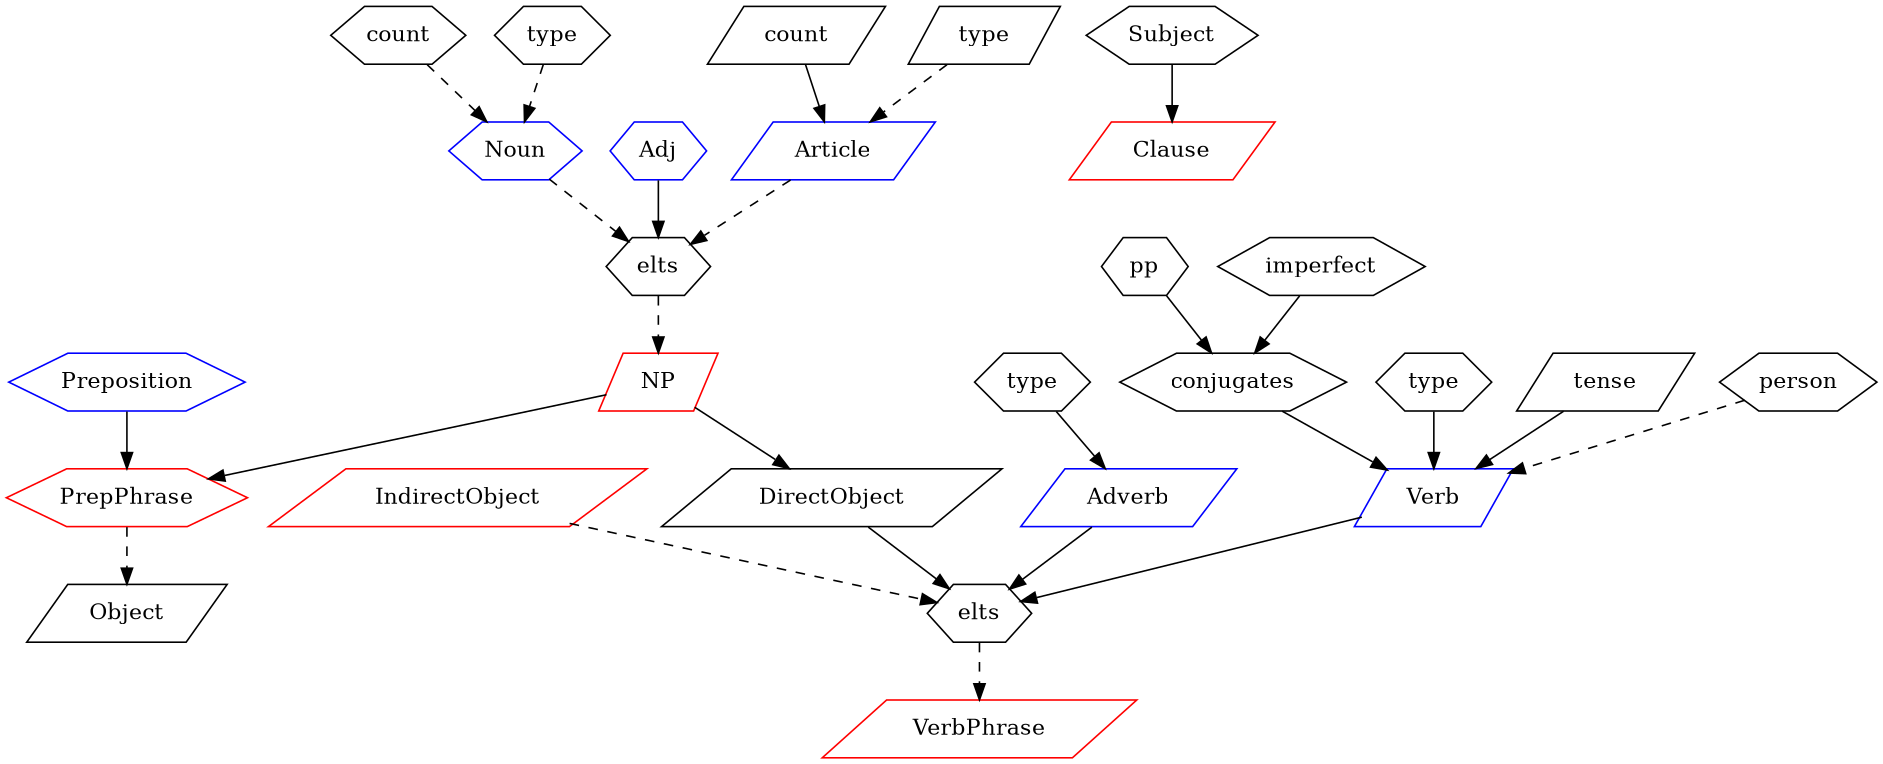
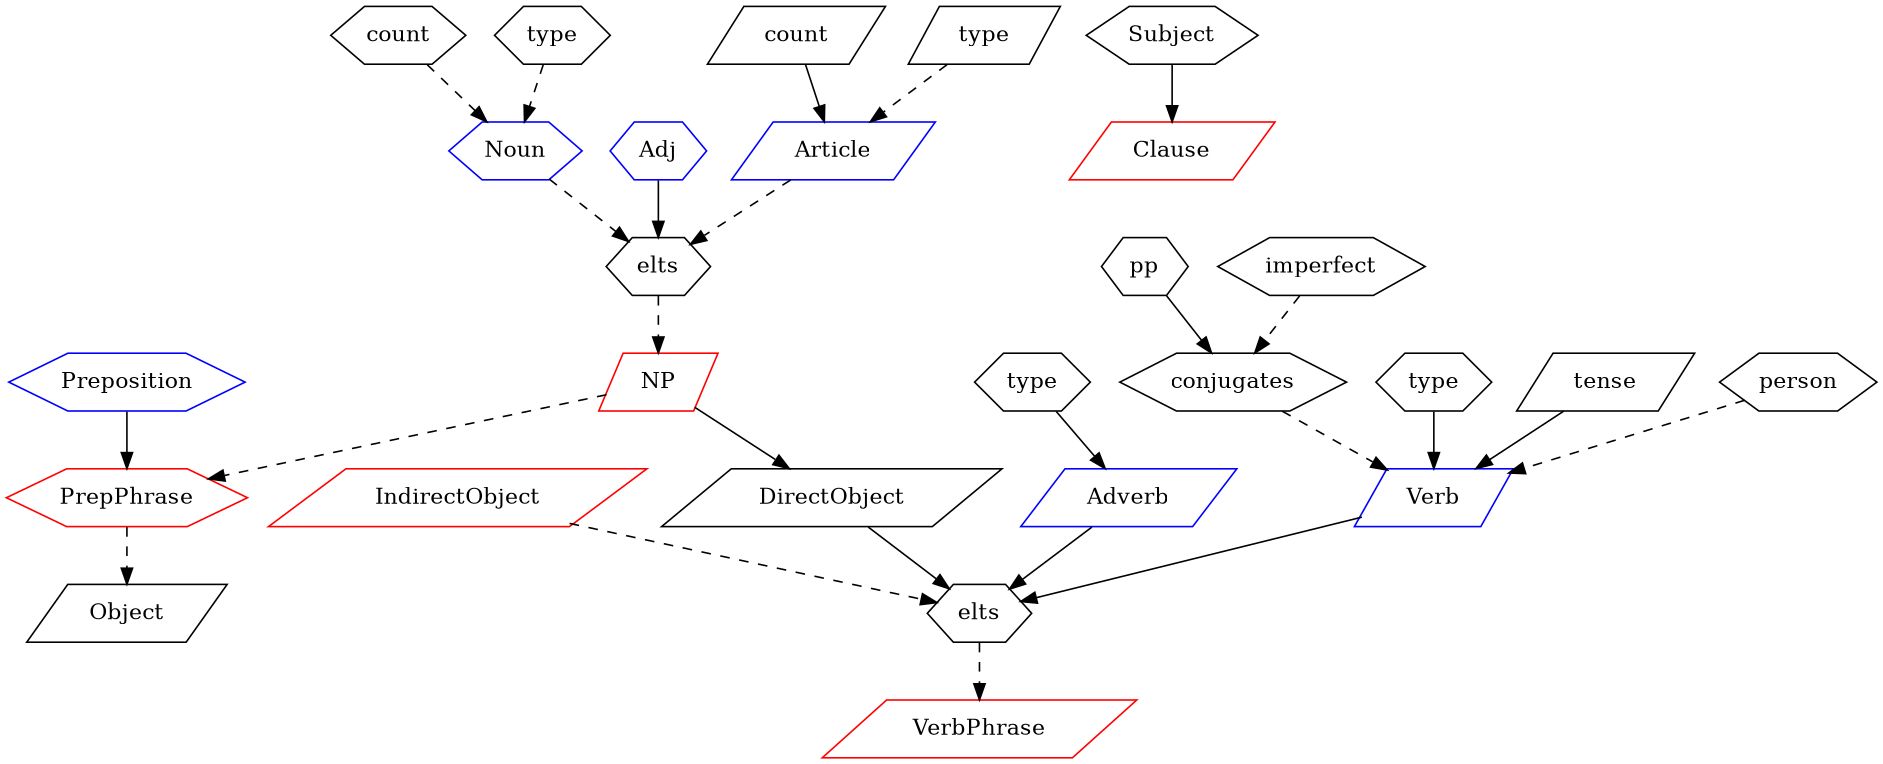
edge "imperfect" -> "conjugates": style solid -> dashed
edge "NP" -> "PrepPhrase": style solid -> dashed
edge "conjugates" -> "Verb": style solid -> dashed
